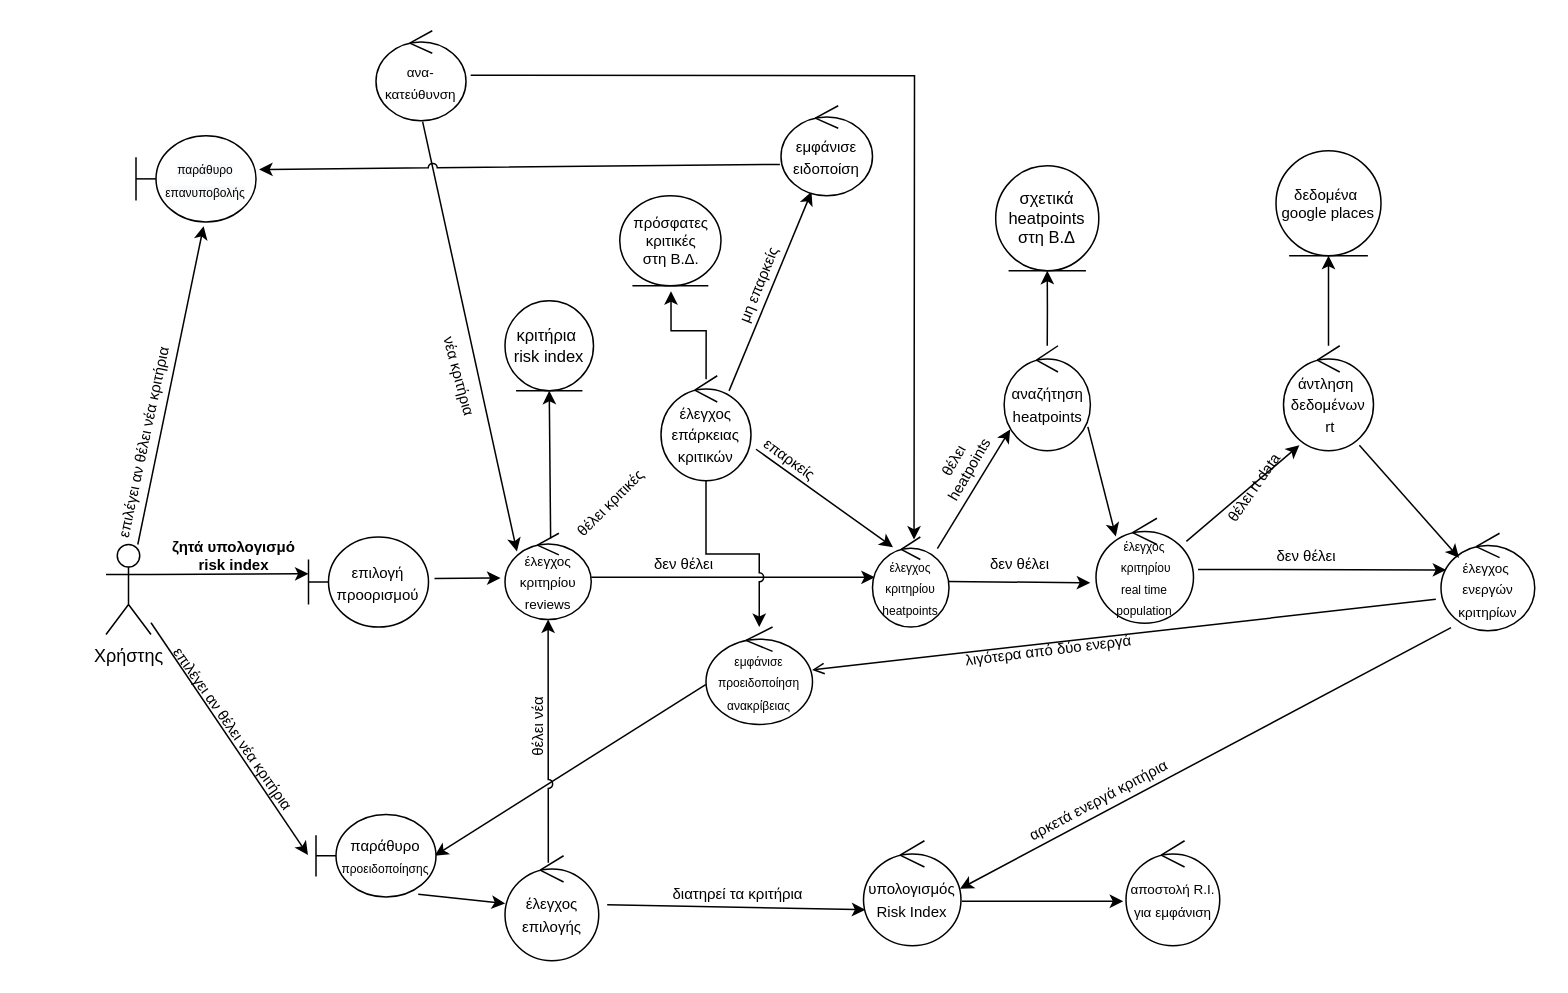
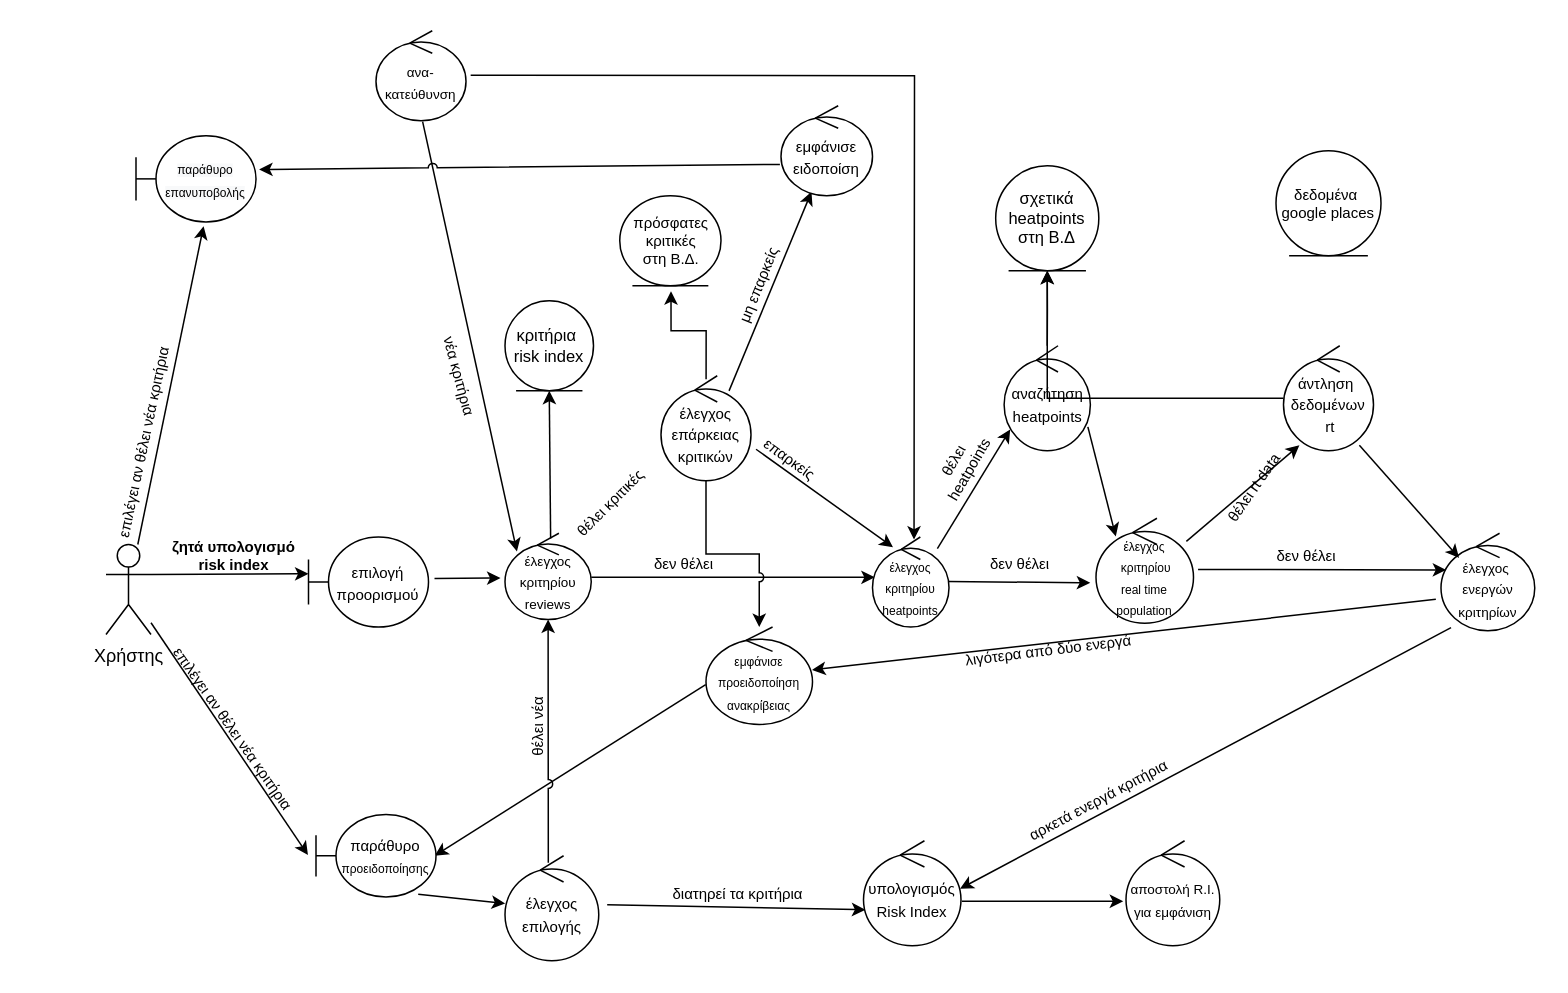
edge "άντληση δεδομένων rt" -> "δεδομένα google places": now "άντληση δεδομένων rt" -> "σχετικά heatpoints στη Β.Δ"
edge "έλεγχος ενεργών κριτηρίων" -> "εμφάνισε προειδοποίησηανακρίβειας": arrowhead open -> classic
